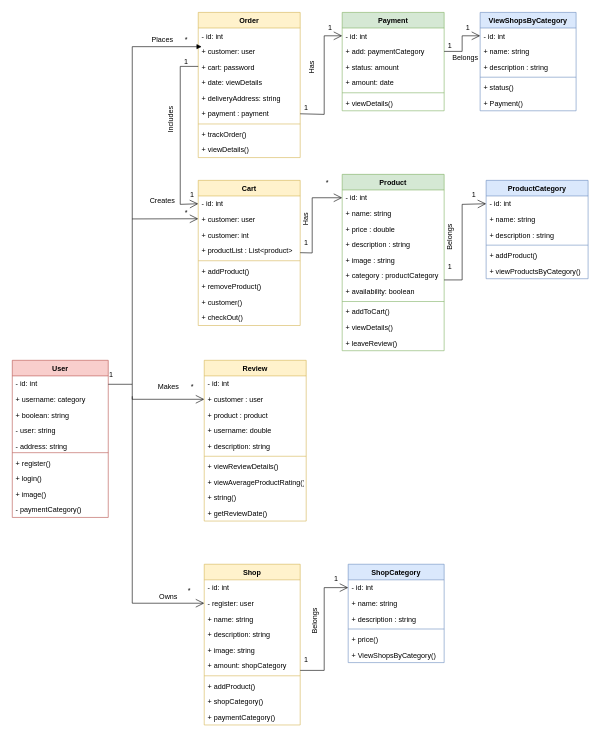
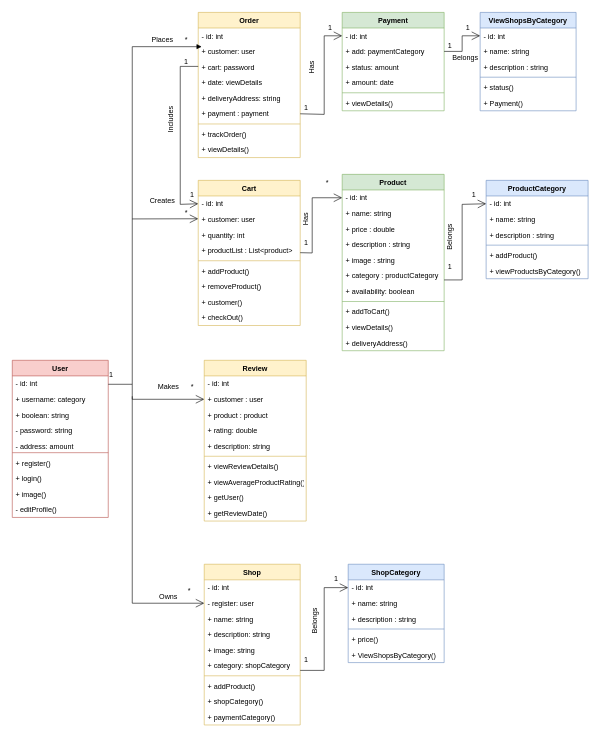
node "+ customer: int": label "+ customer: int" -> "+ quantity: int"
node "+ leaveReview()": label "+ leaveReview()" -> "+ deliveryAddress()"
node "- user: string": label "- user: string" -> "- password: string"
node "+ username: double": label "+ username: double" -> "+ rating: double"
node "- address: string": label "- address: string" -> "- address: amount"
node "+ string()": label "+ string()" -> "+ getUser()"
node "- paymentCategory()": label "- paymentCategory()" -> "- editProfile()"
node "+ amount: shopCategory": label "+ amount: shopCategory" -> "+ category: shopCategory"
